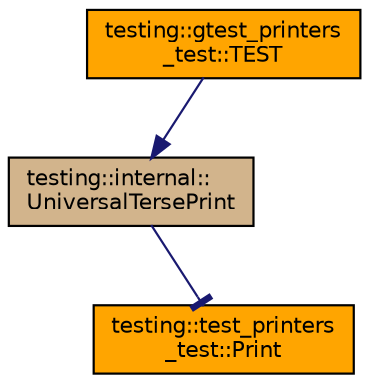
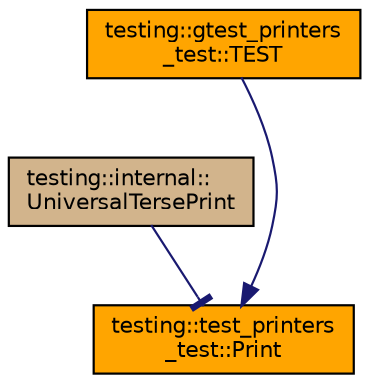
edge "testing::gtest_printers _test::TEST" -> "testing::internal:: UniversalTersePrint": now "testing::gtest_printers _test::TEST" -> "testing::test_printers _test::Print"
